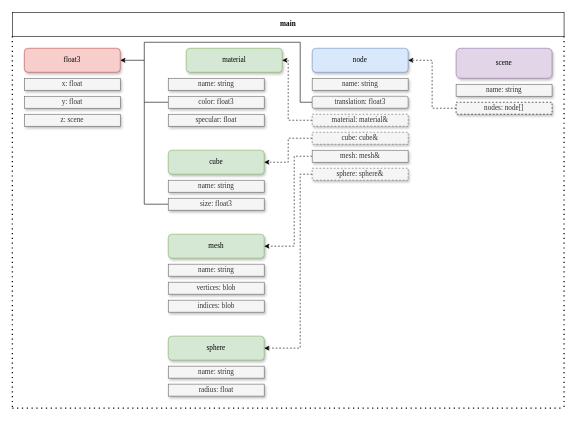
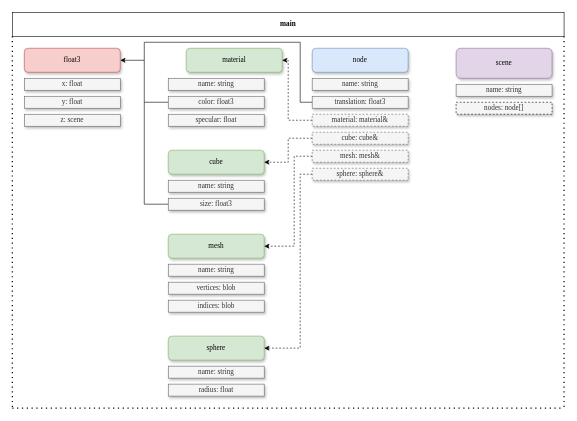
edge "nodes: node[]" -> "node": removed
node "translation: float3": shape rounded rectangle -> rectangle
node "mesh: mesh&": style solid -> dashed
